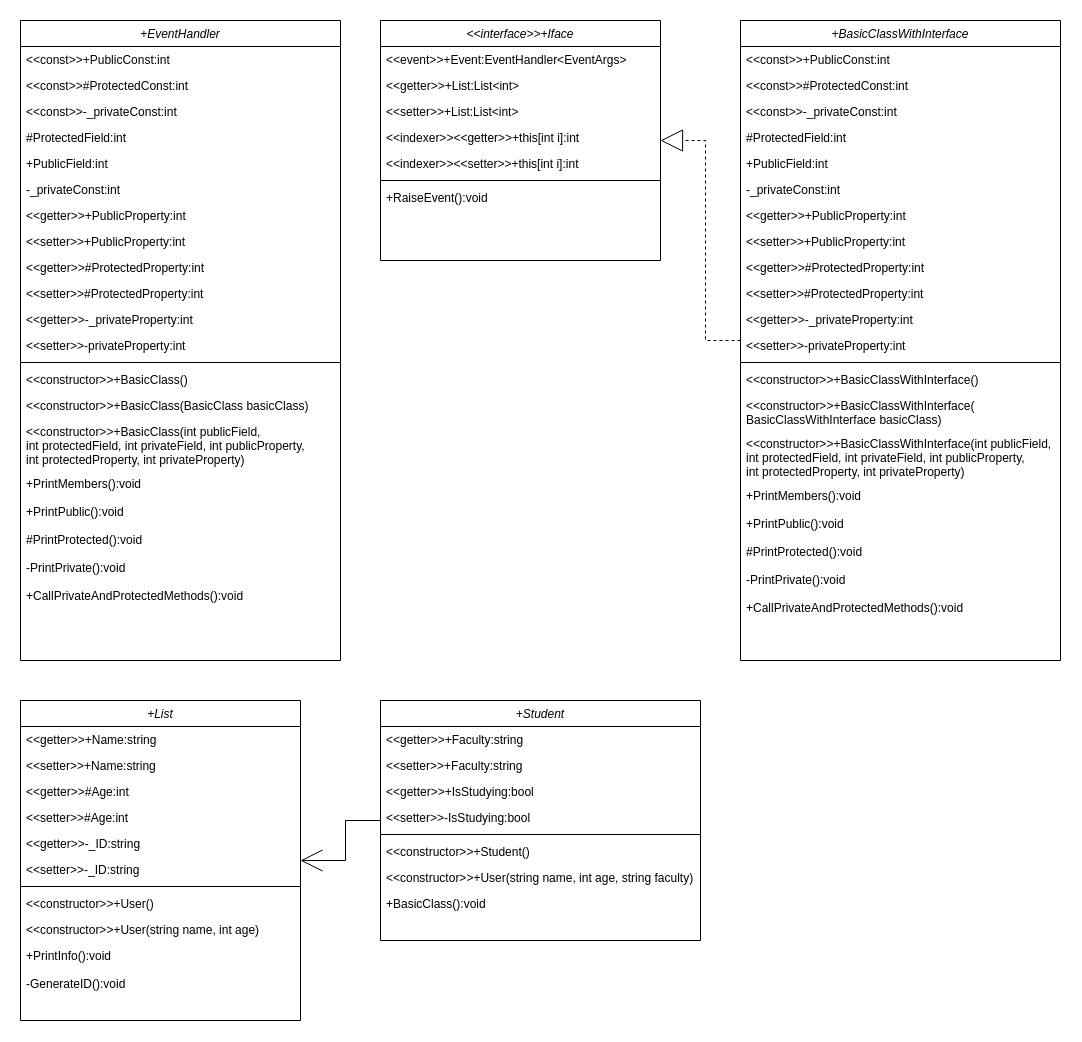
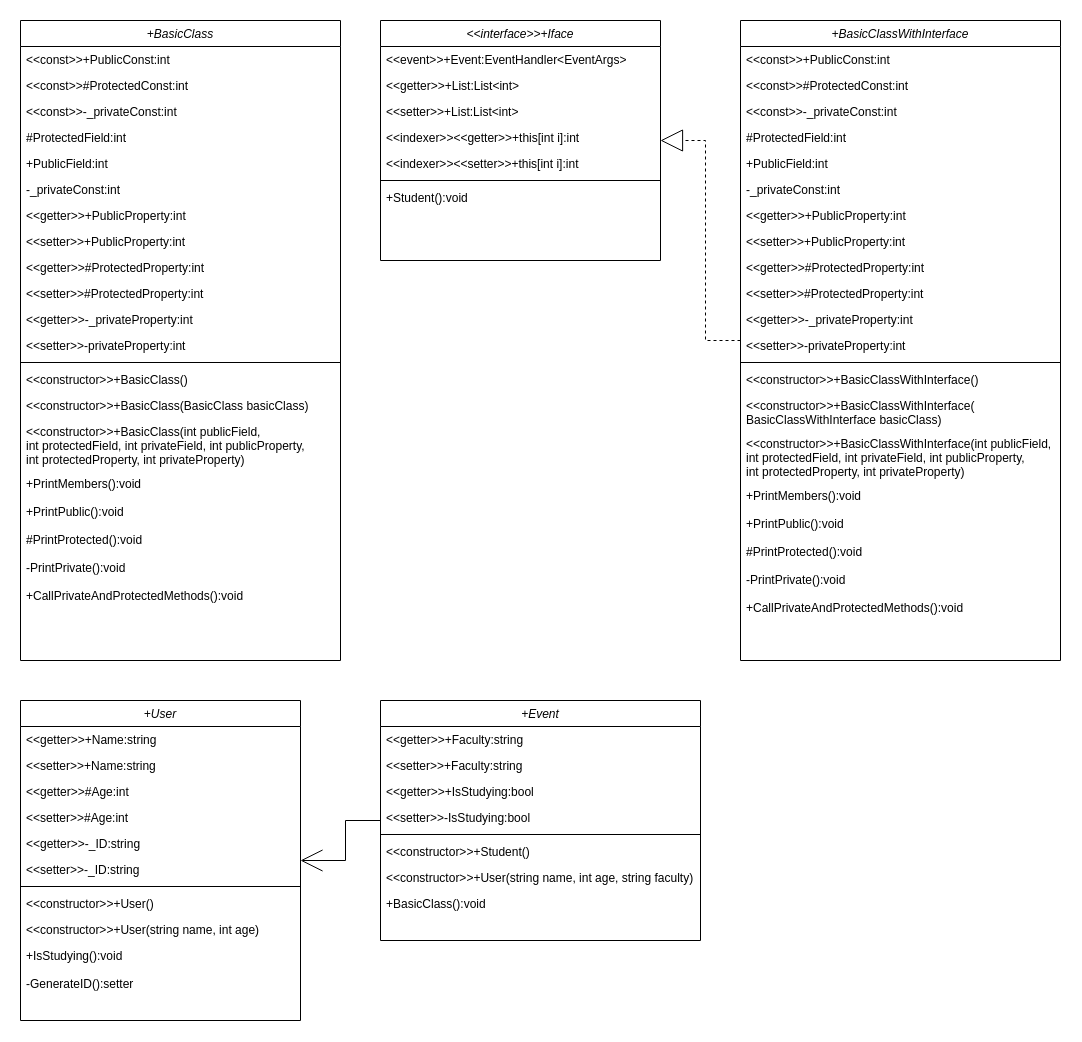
node "+EventHandler": label "+EventHandler" -> "+BasicClass"
node "+RaiseEvent():void": label "+RaiseEvent():void" -> "+Student():void"
node "+List": label "+List" -> "+User"
node "+Student": label "+Student" -> "+Event"
node "+PrintInfo():void": label "+PrintInfo():void" -> "+IsStudying():void"
node "-GenerateID():void": label "-GenerateID():void" -> "-GenerateID():setter"
